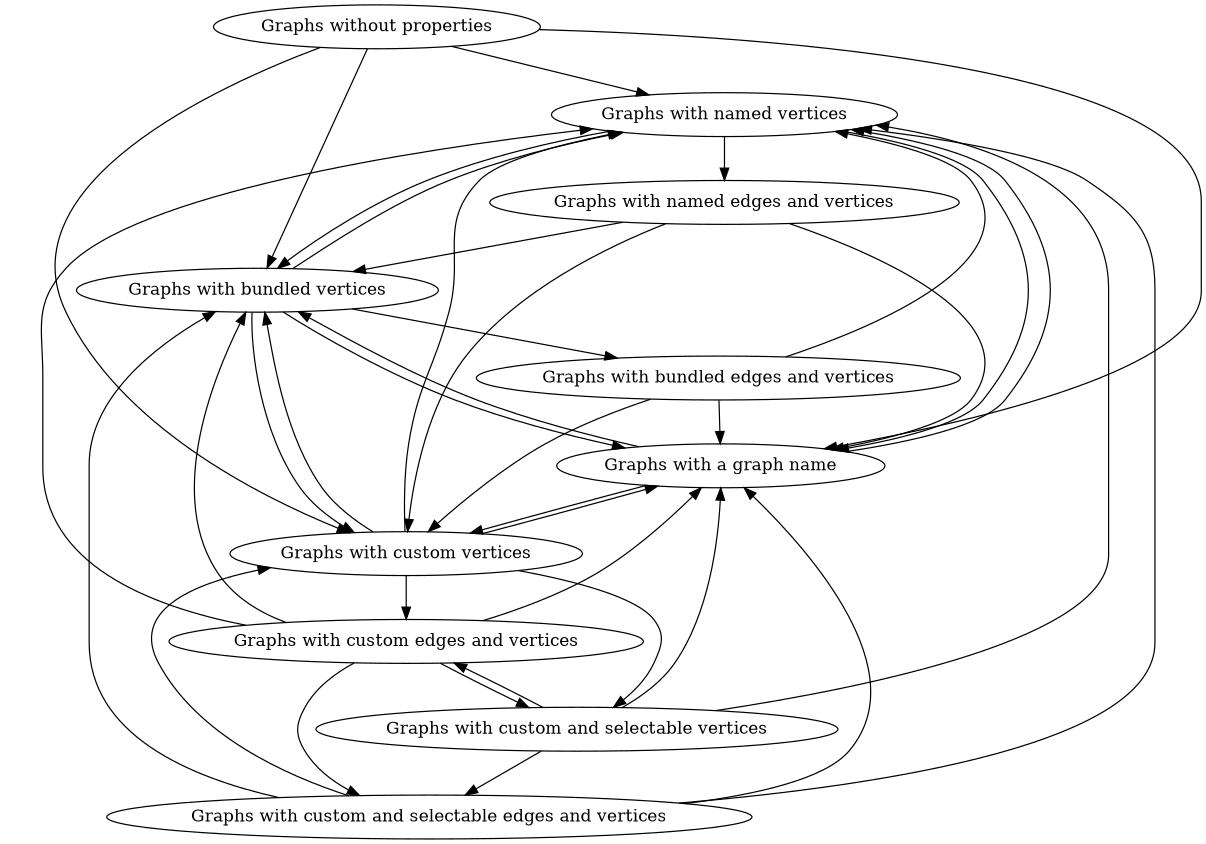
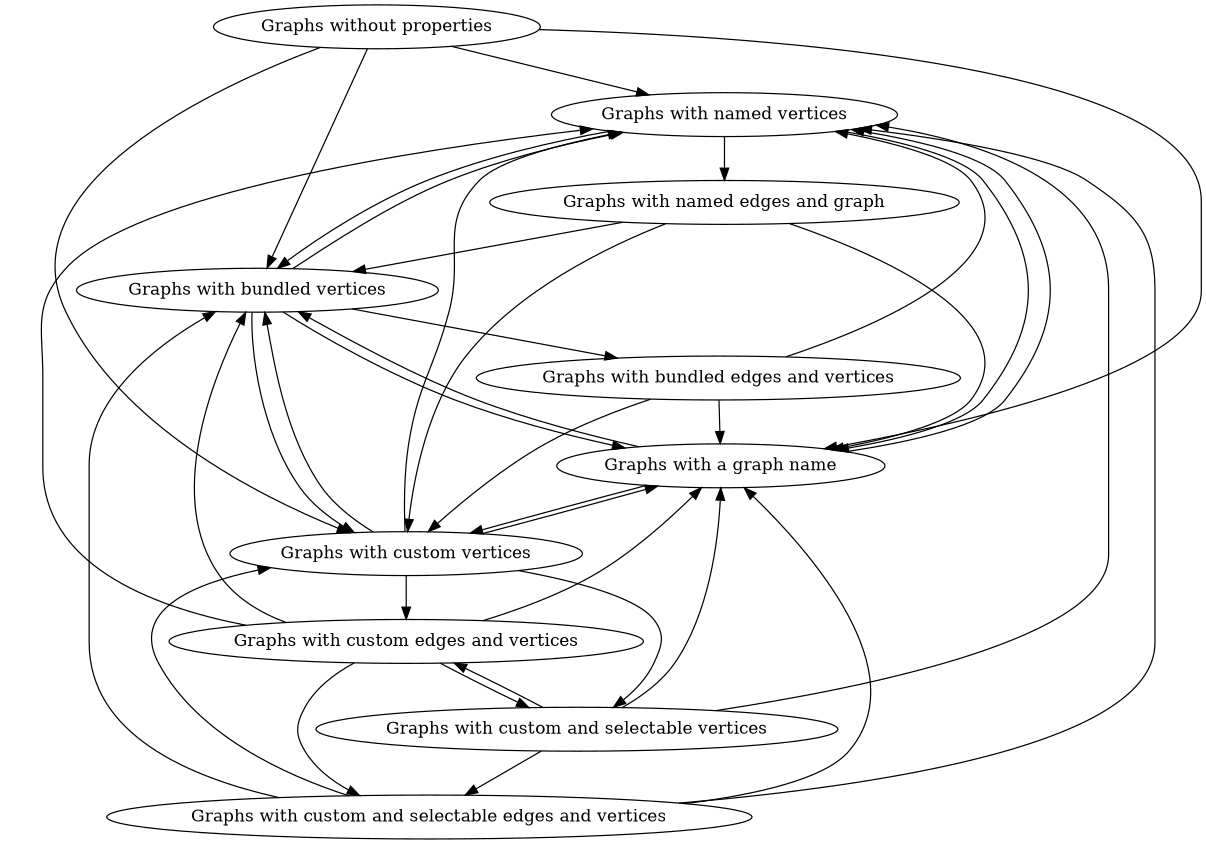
node "Graphs with named edges and vertices": label "Graphs with named edges and vertices" -> "Graphs with named edges and graph"
